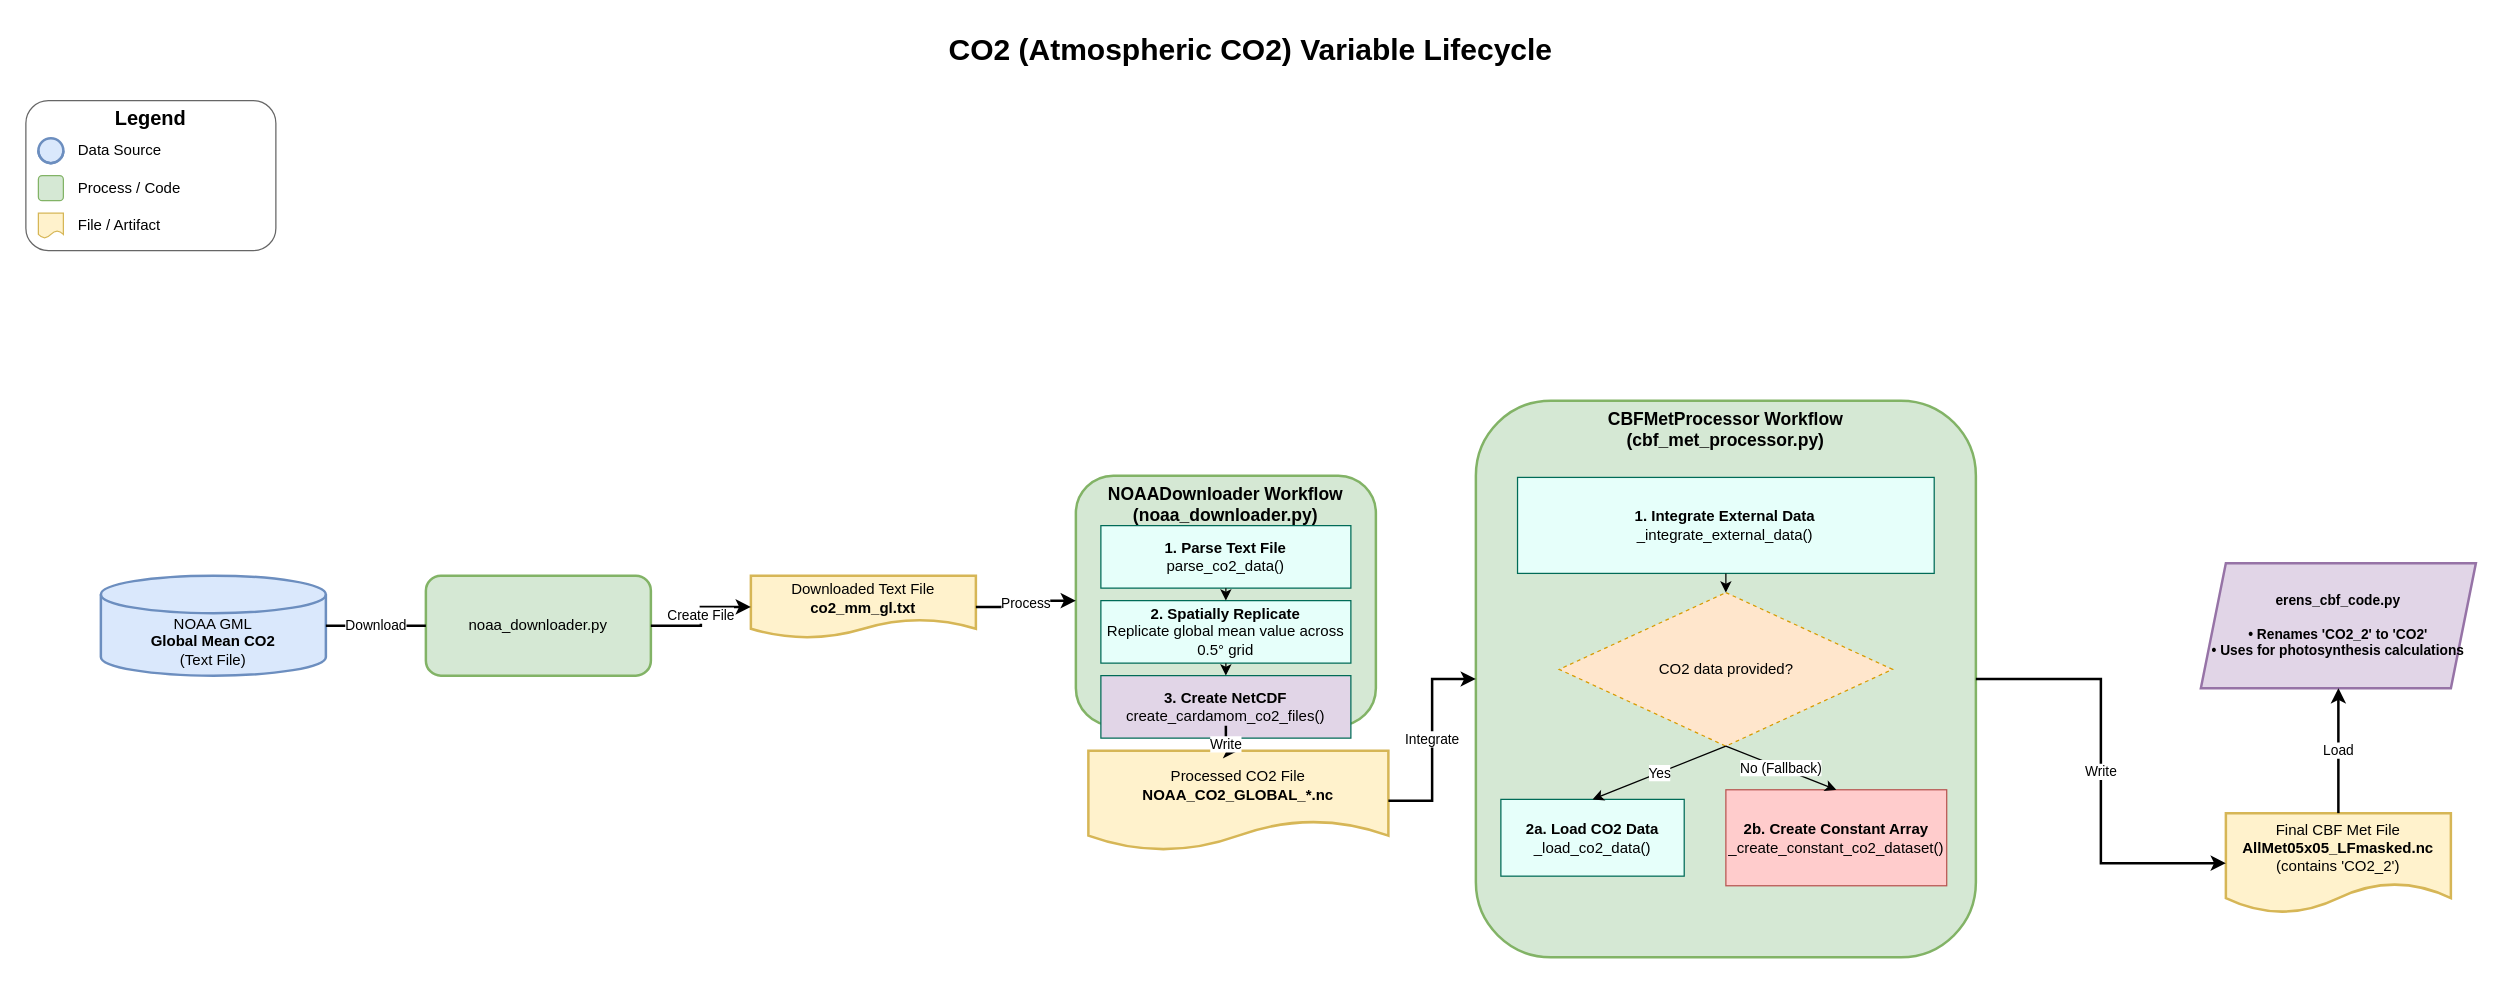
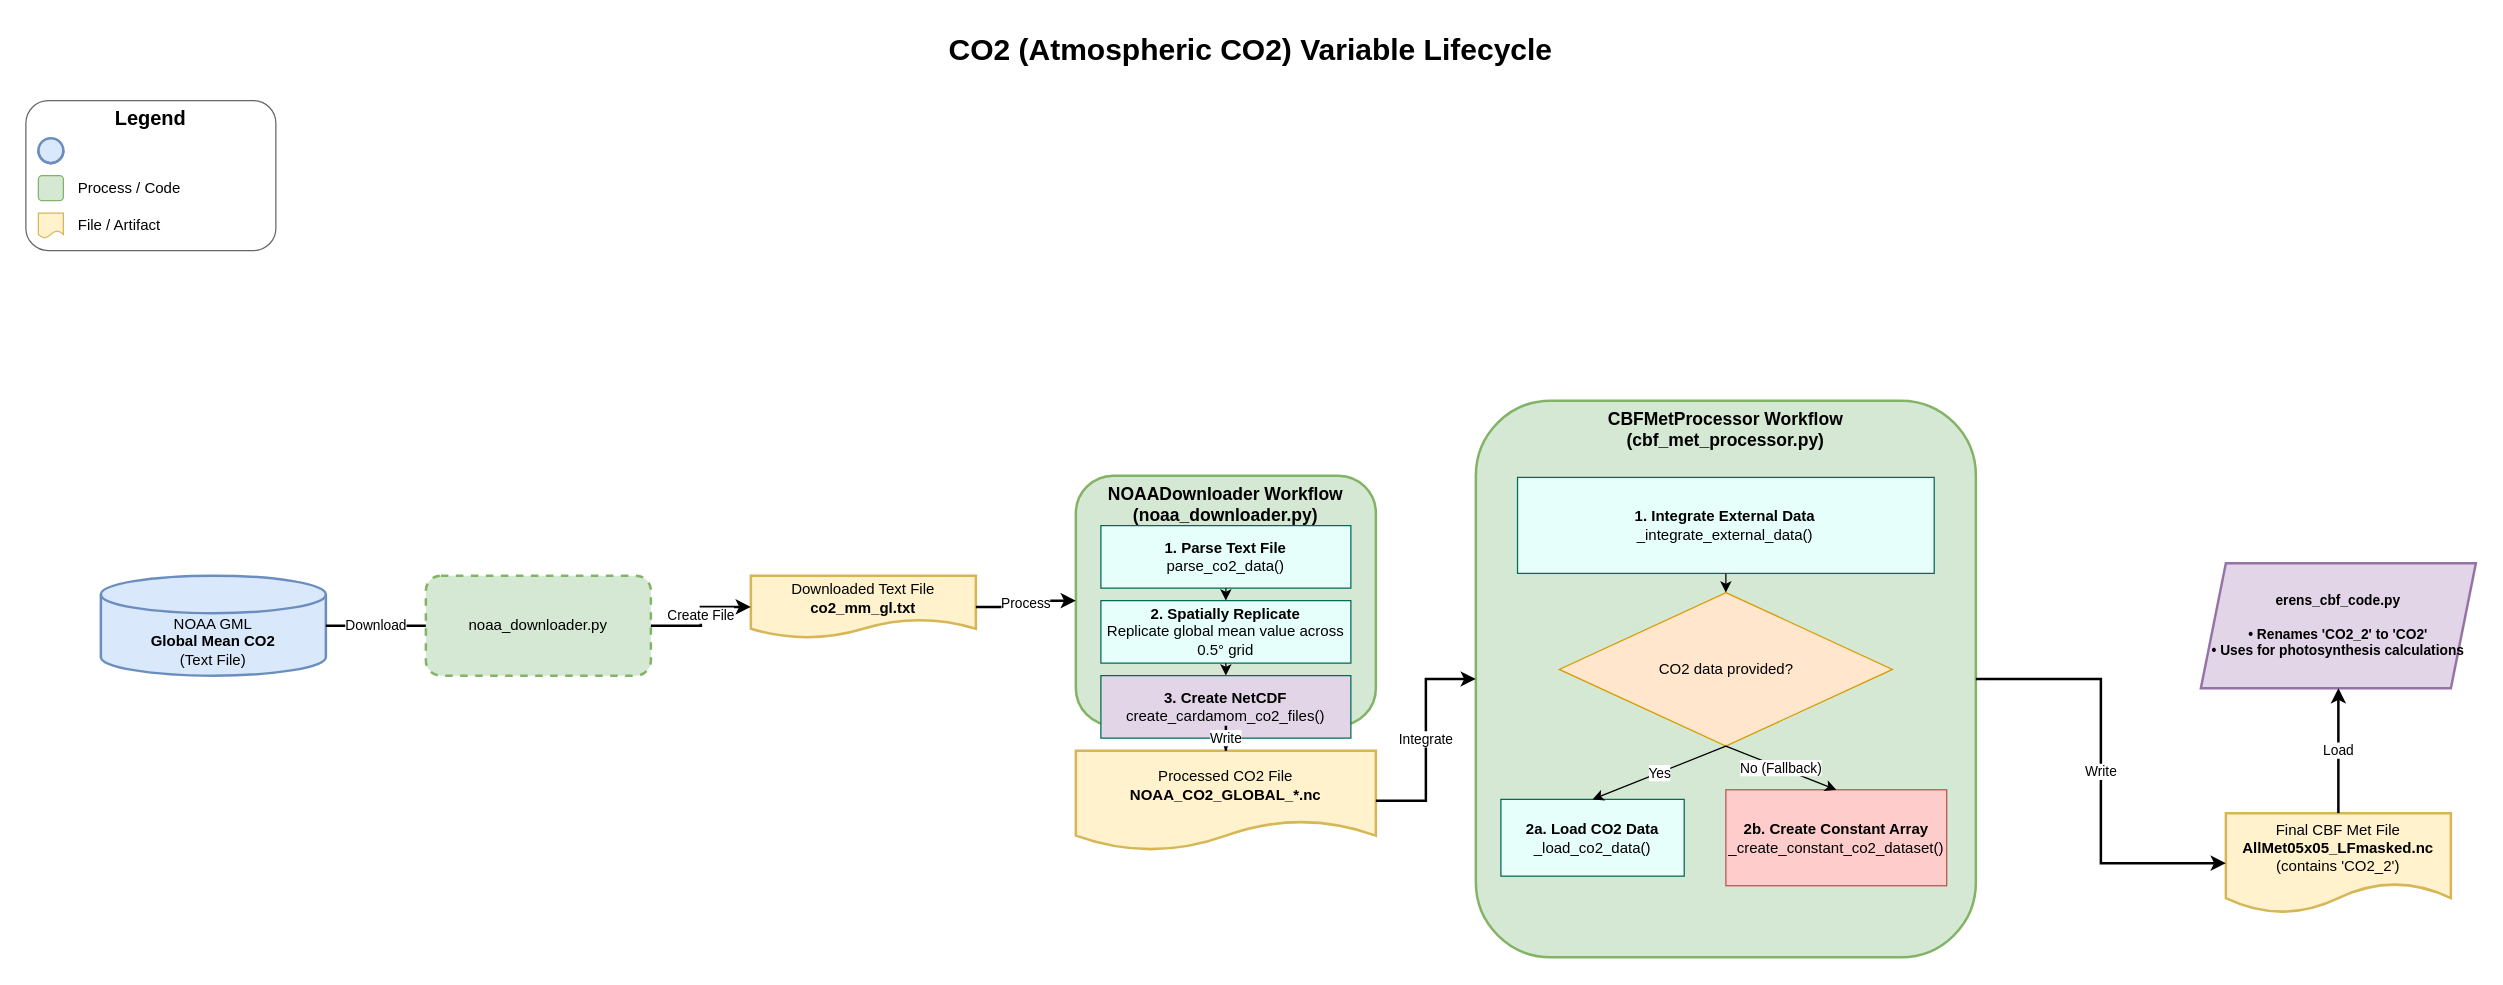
node "Data Source": removed
node "noaa_downloader.py": style solid -> dashed
node "CO2 data provided?": style dashed -> solid
node "Processed CO2 File NOAA_CO2_GLOBAL_*.nc": moved (1238, 801) -> (1226, 801)
